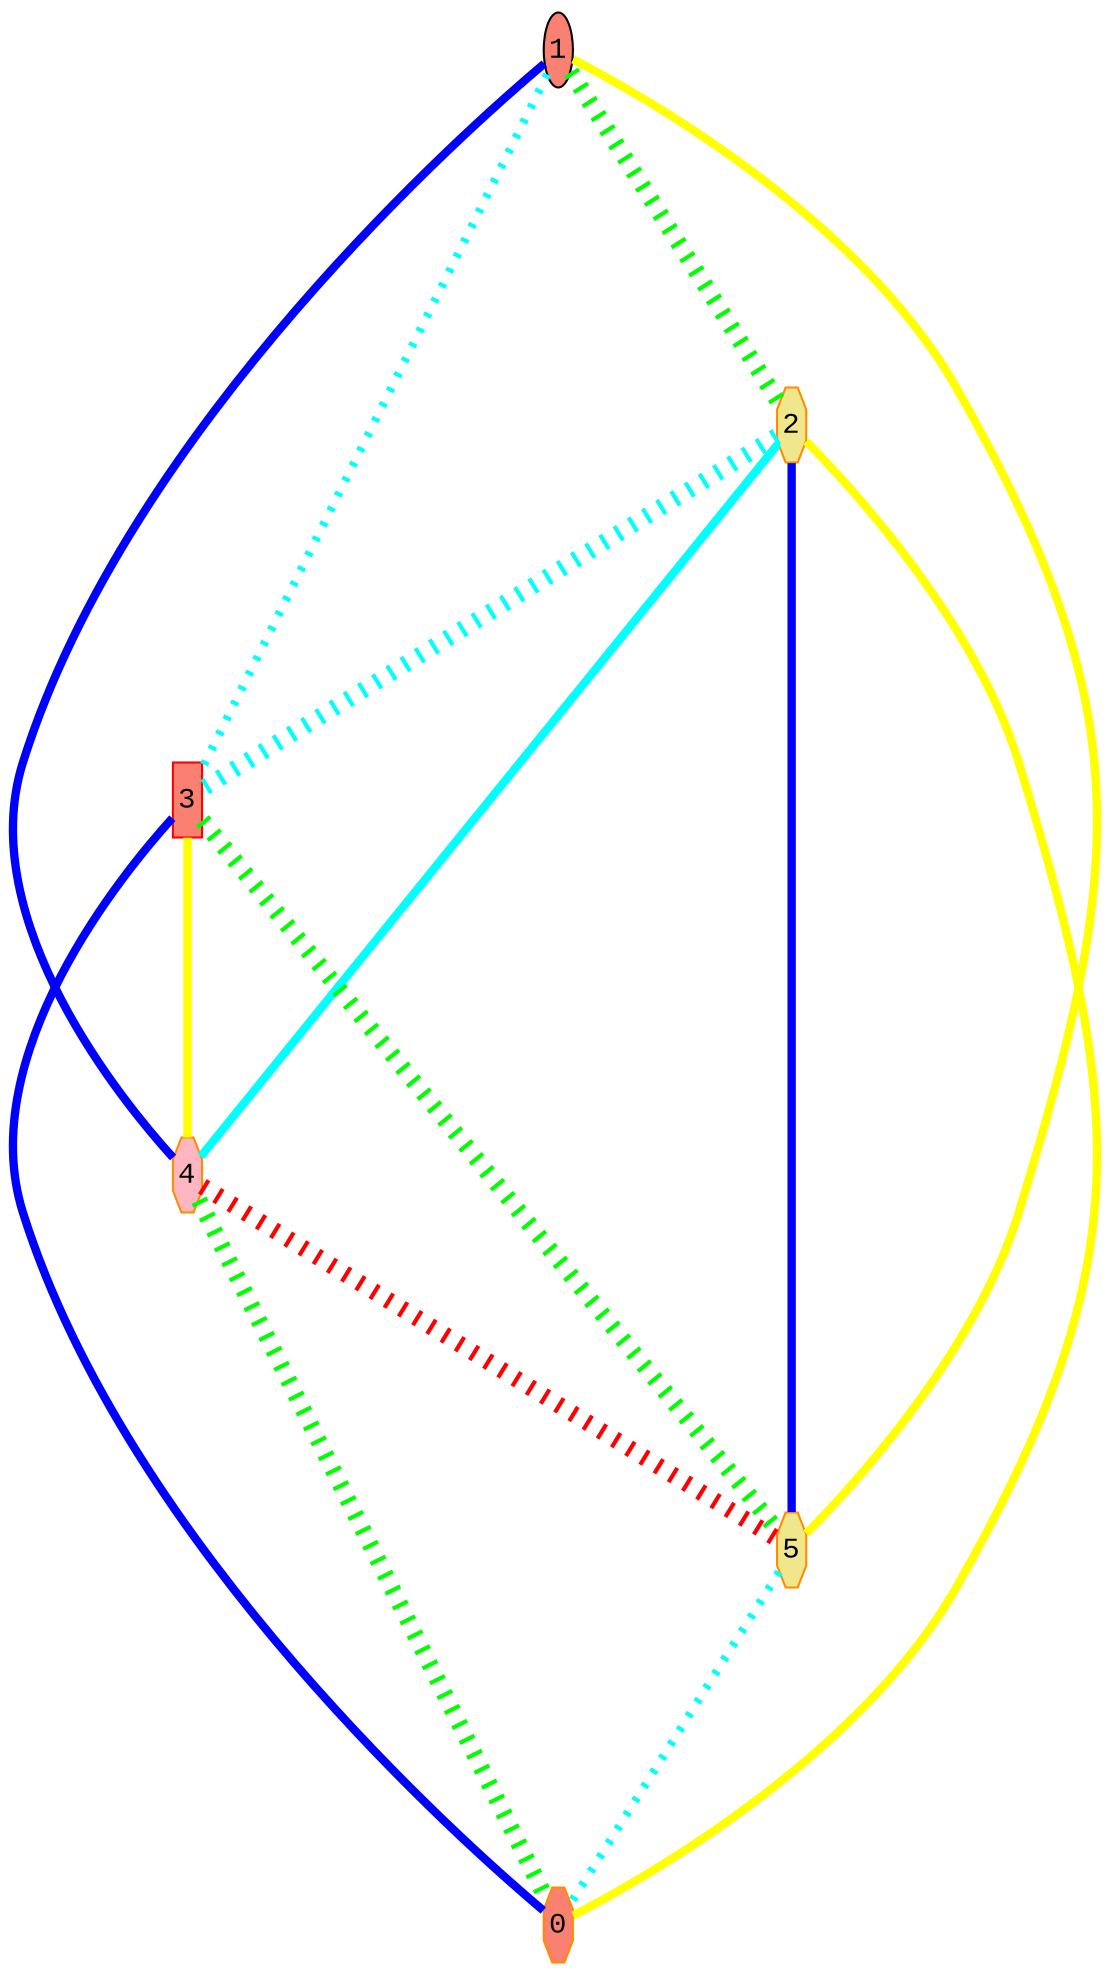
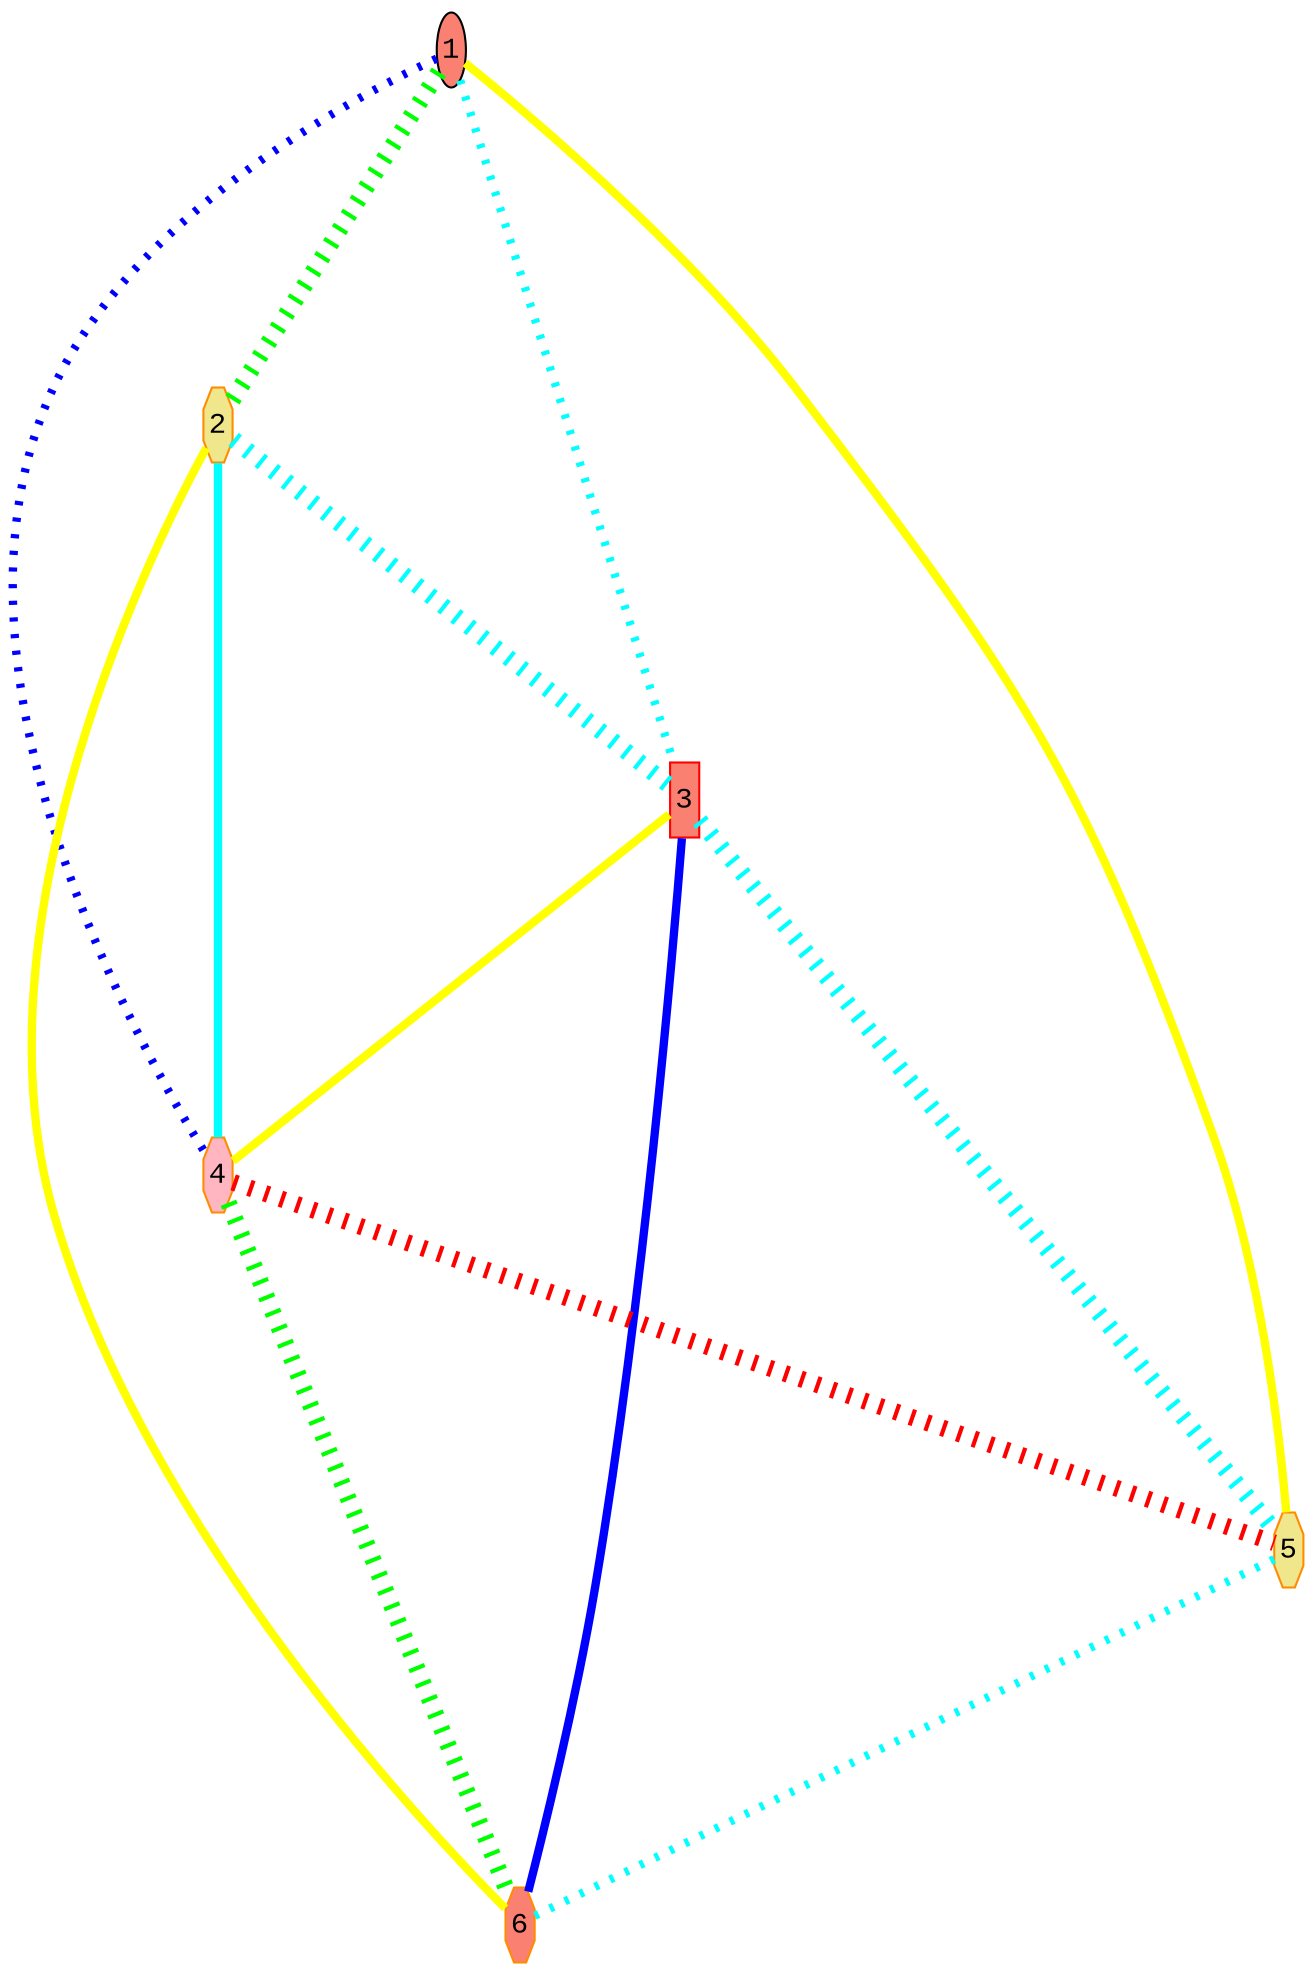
edge "1" -- "4": style solid -> dotted
edge "2" -- "5": removed
edge "3" -- "5": color green -> cyan
node "0": label "0" -> "6"
